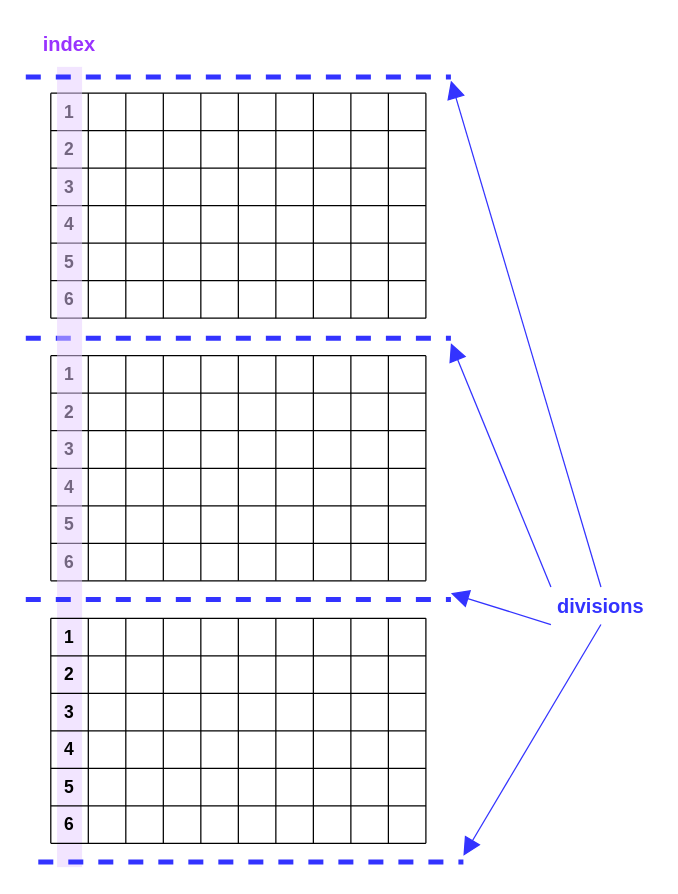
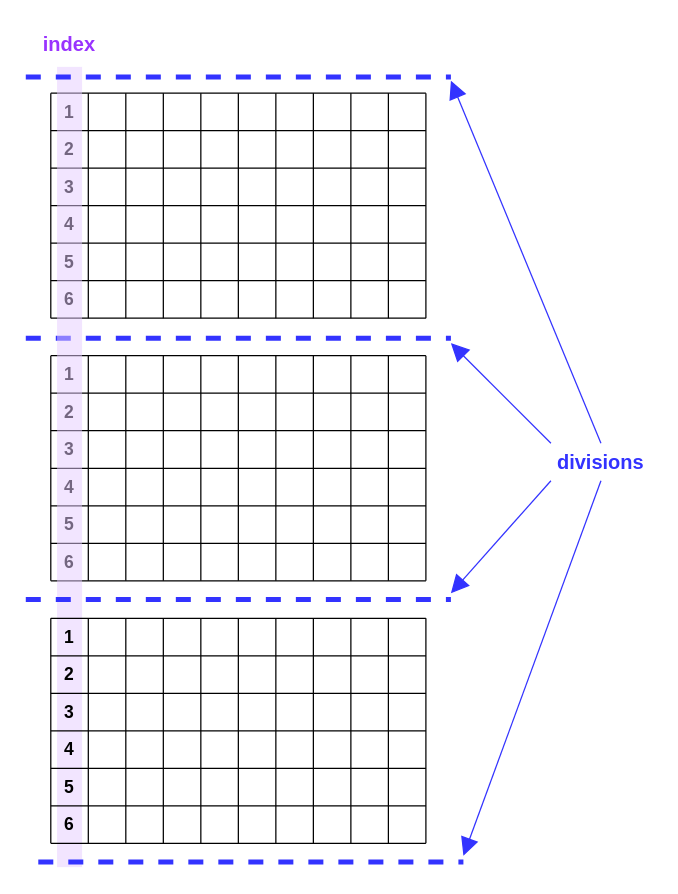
node "divisions": moved (601, 606) -> (601, 462)
